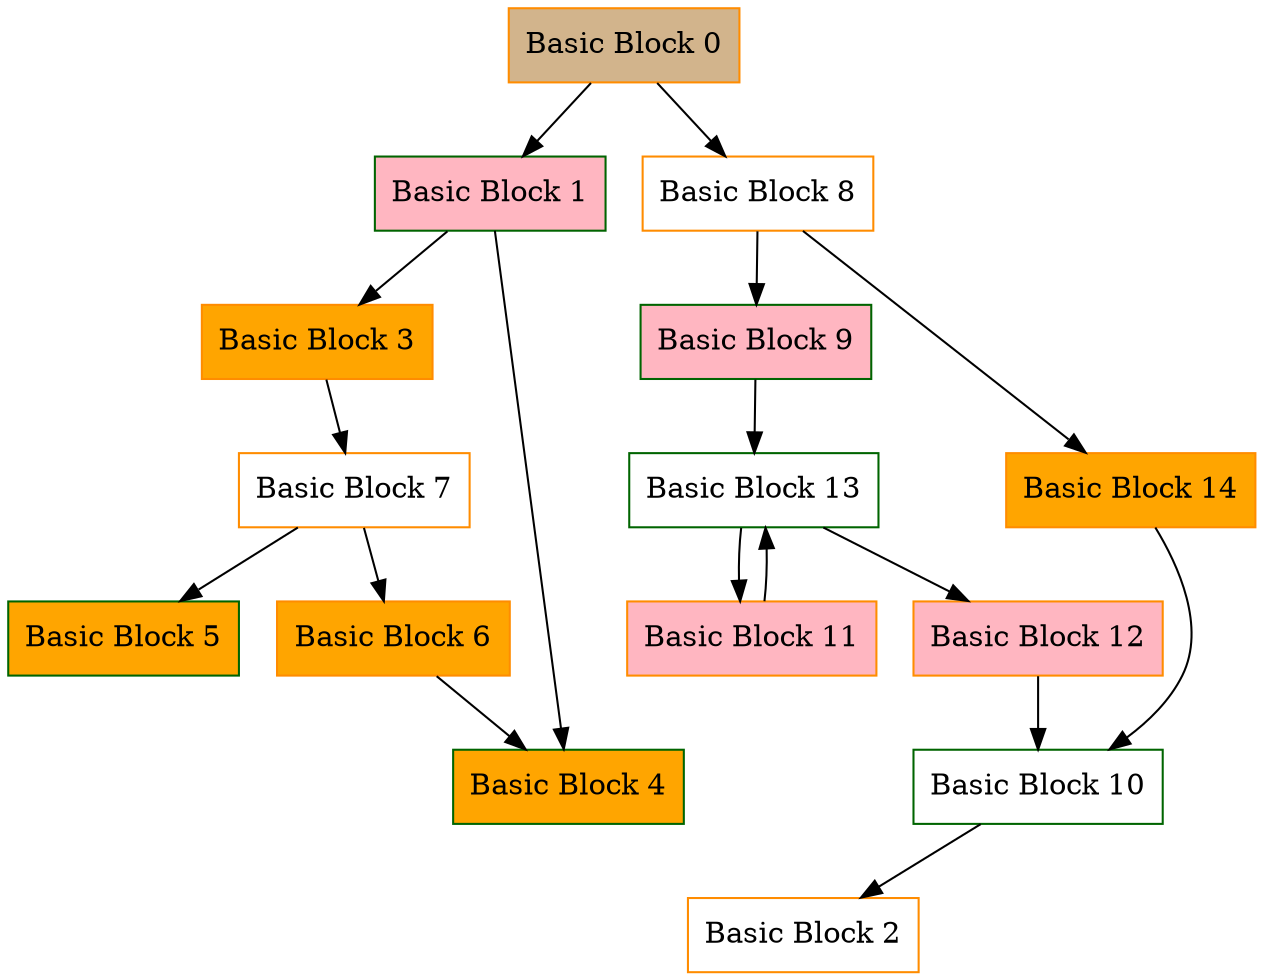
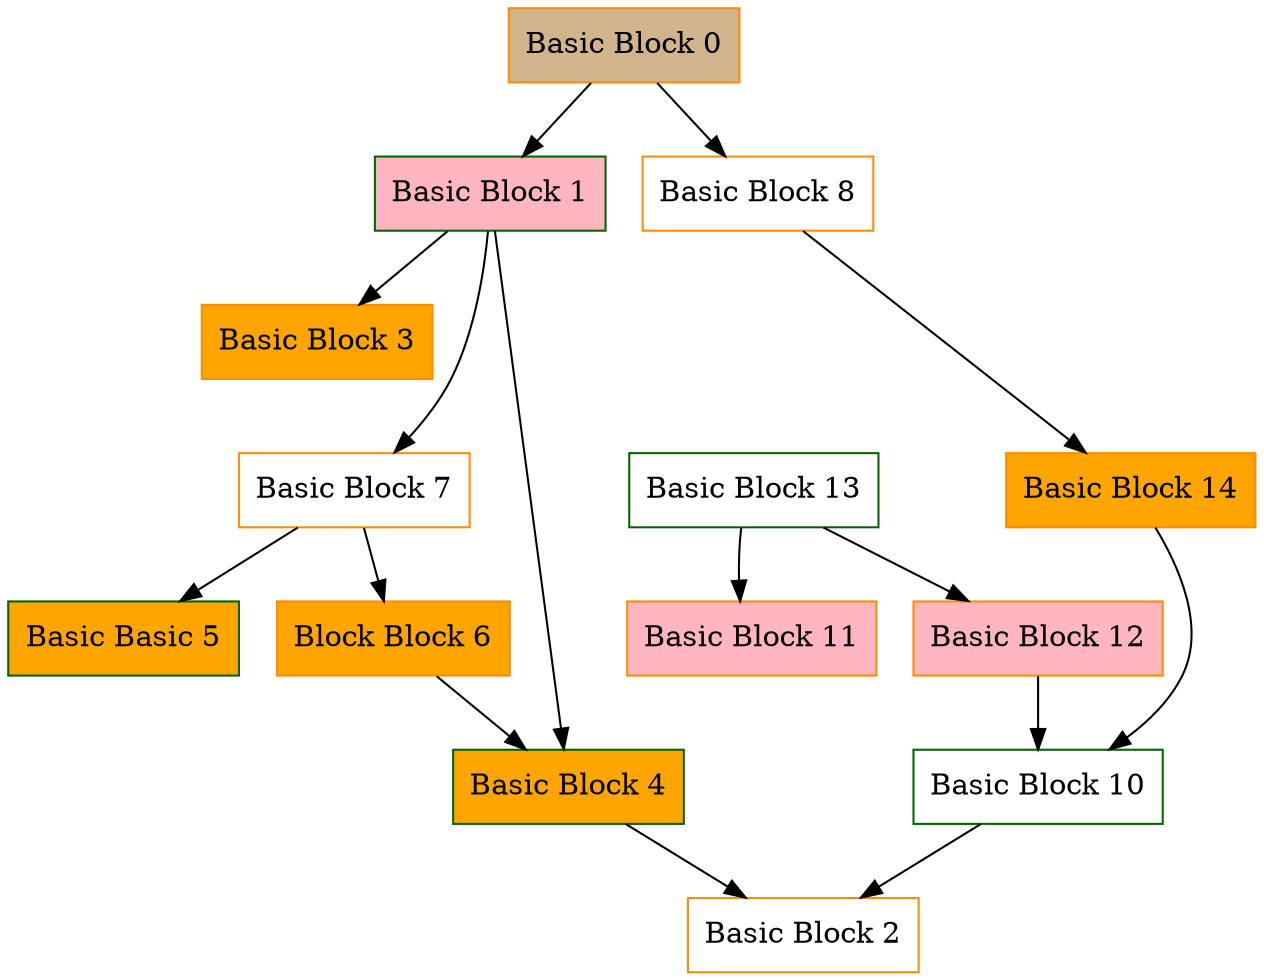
node "Basic Block 9": removed
edge "Basic Block 3" -> "Basic Block 7": now "Basic Block 1" -> "Basic Block 7"
edge "Basic Block 11" -> "Basic Block 13": removed
node "Basic Block 5": label "Basic Block 5" -> "Basic Basic 5"
node "Basic Block 6": label "Basic Block 6" -> "Block Block 6"
edge "Basic Block 4" -> "Basic Block 2": added
